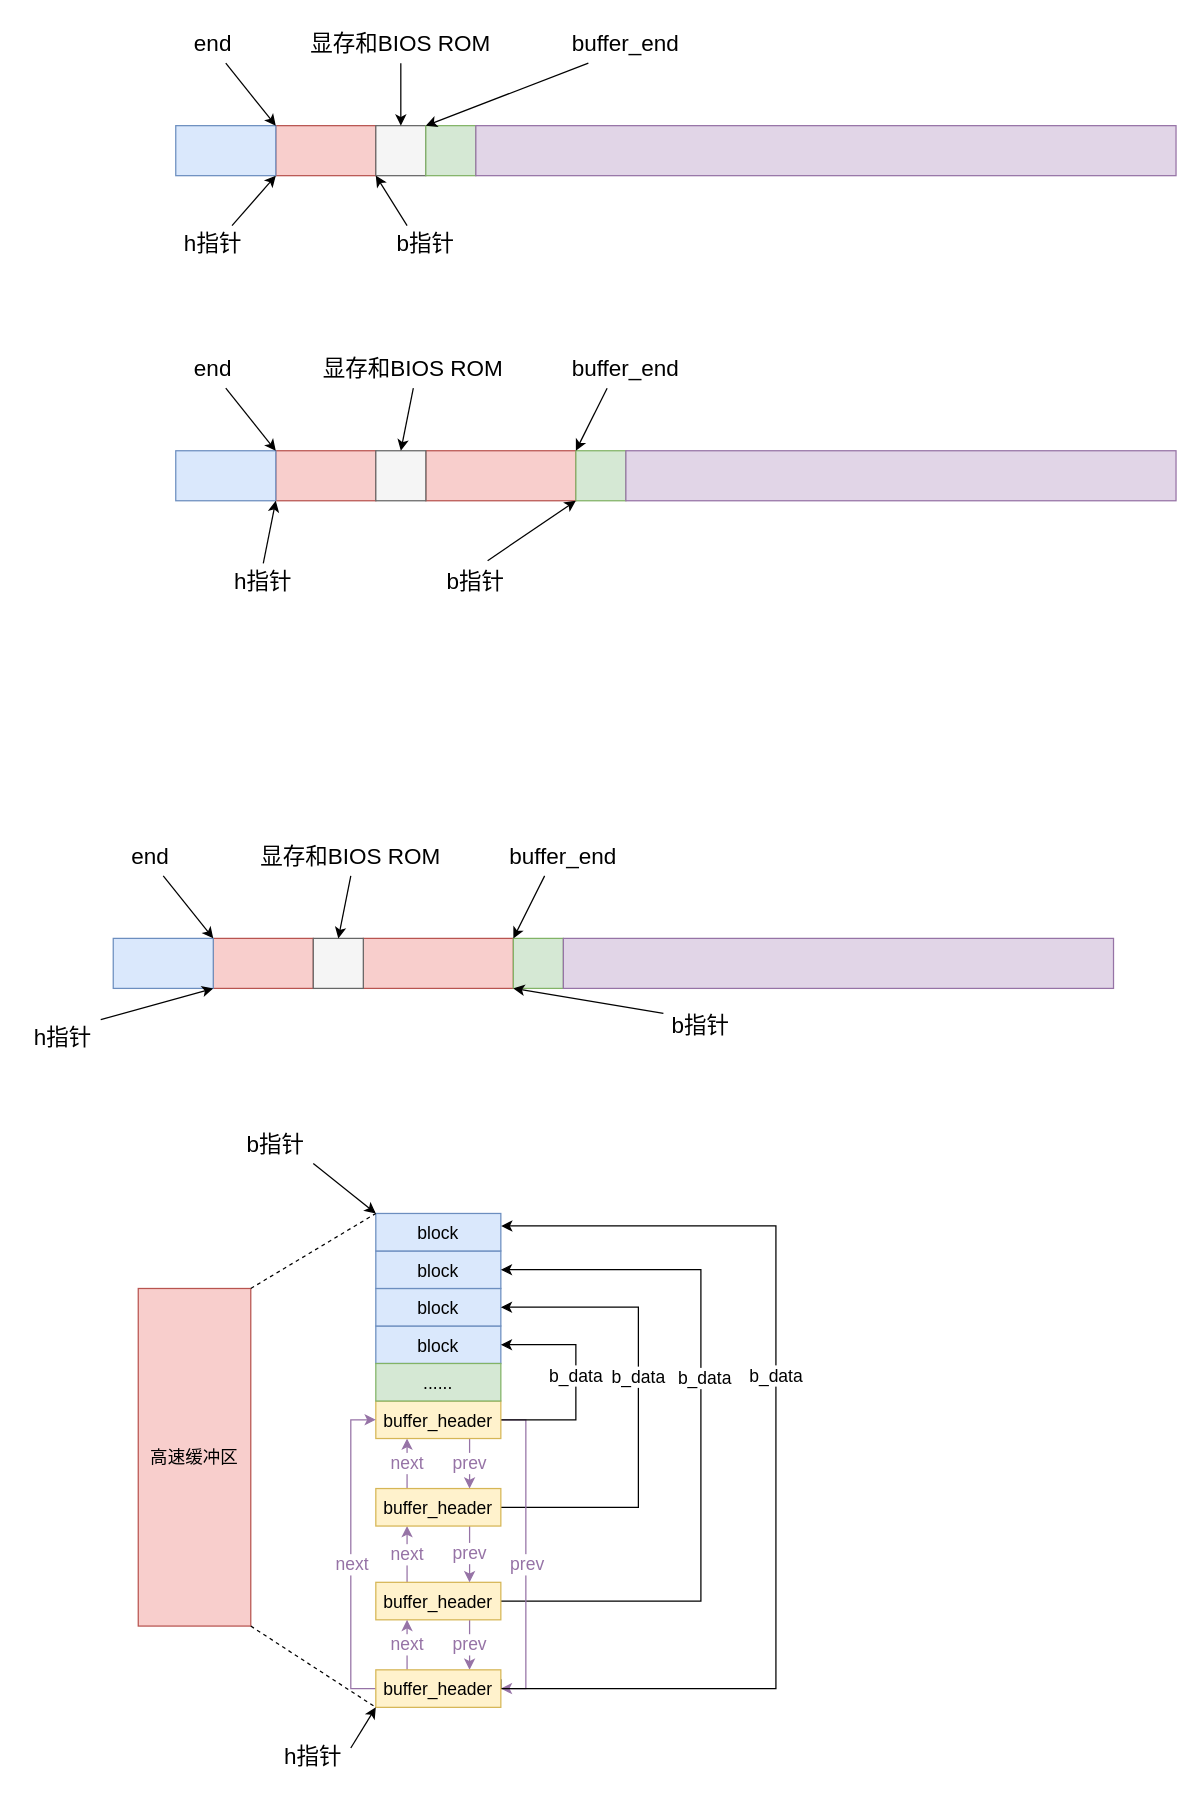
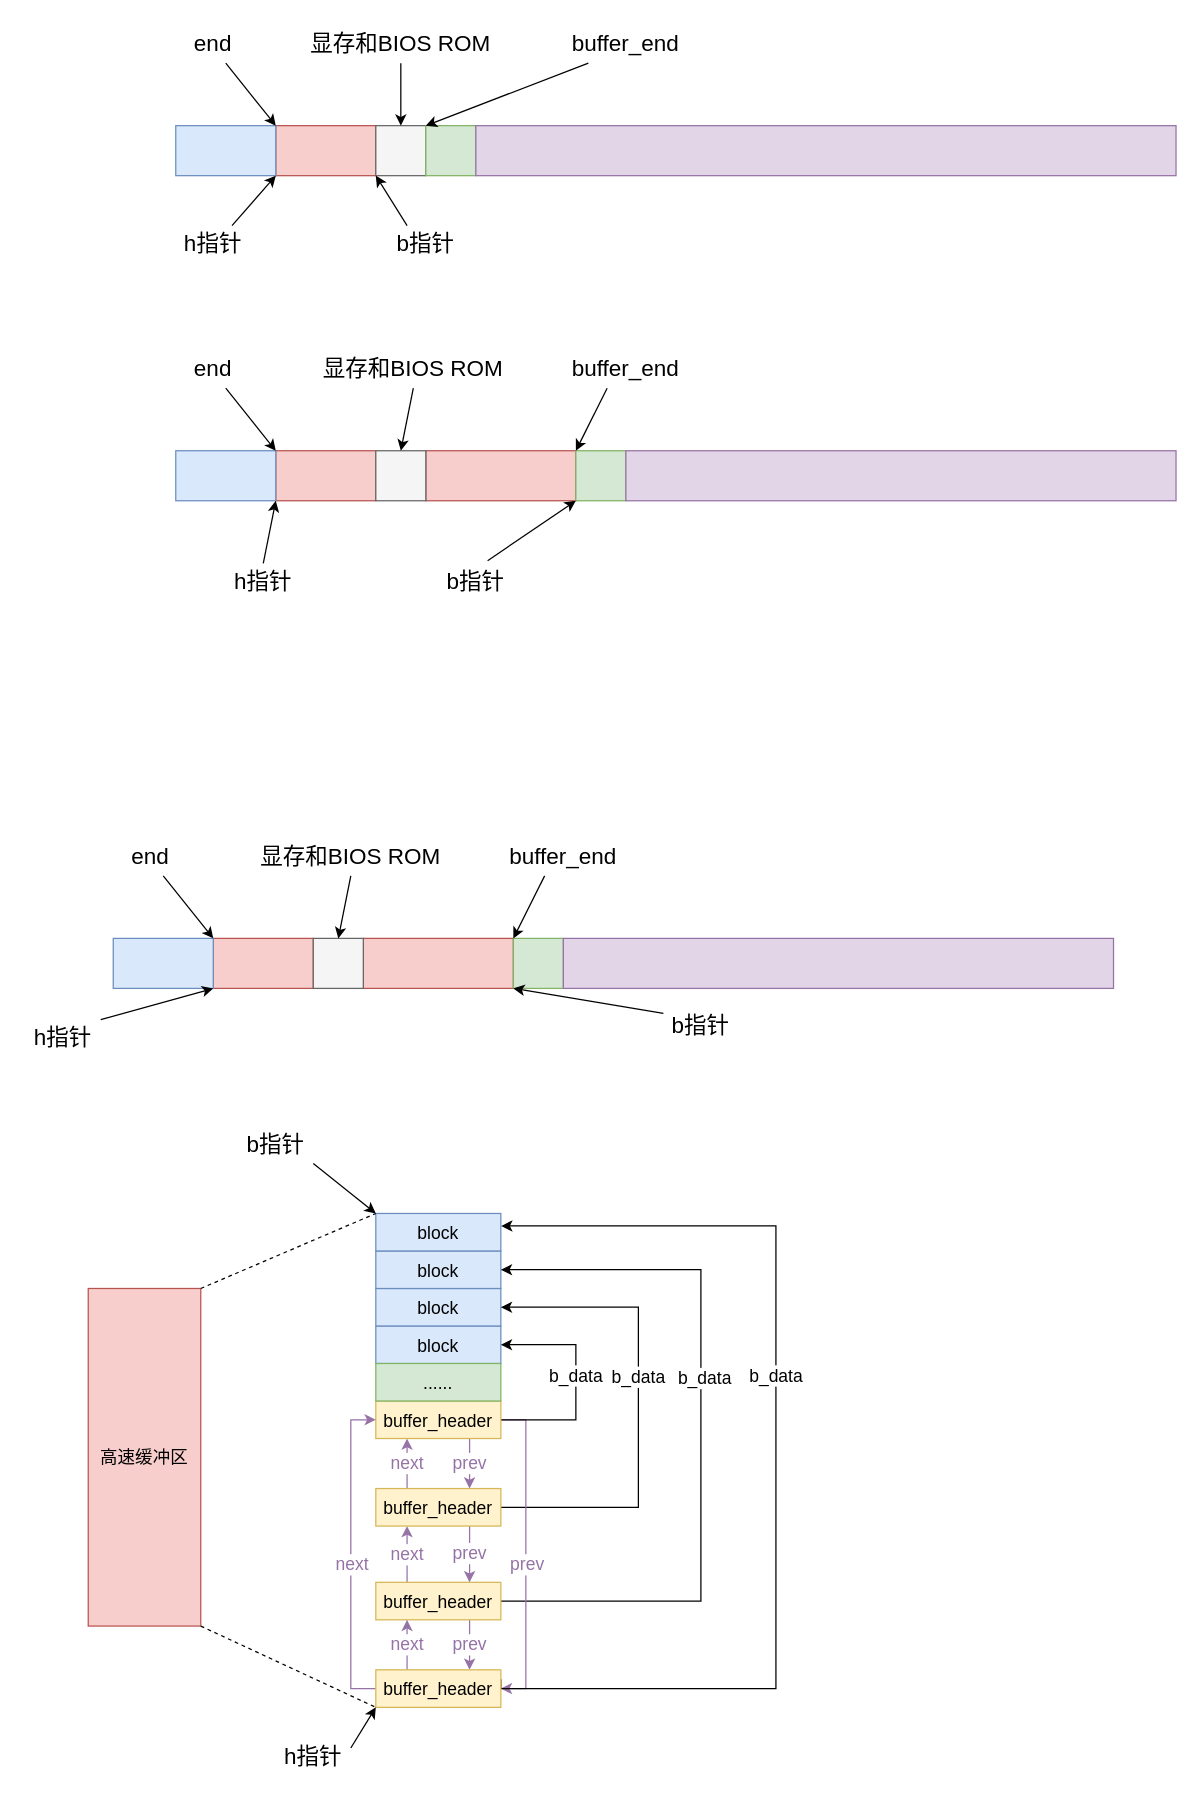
node "高速缓冲区": moved (194, 1457) -> (144, 1457)
